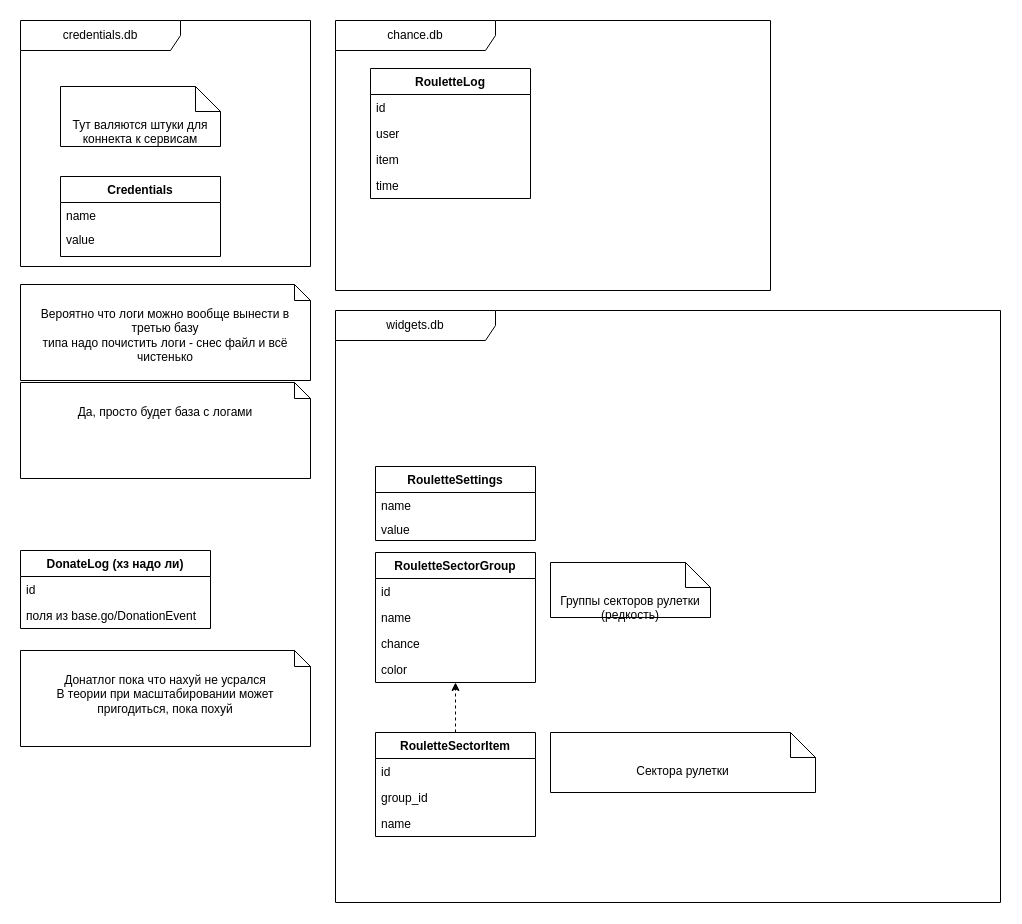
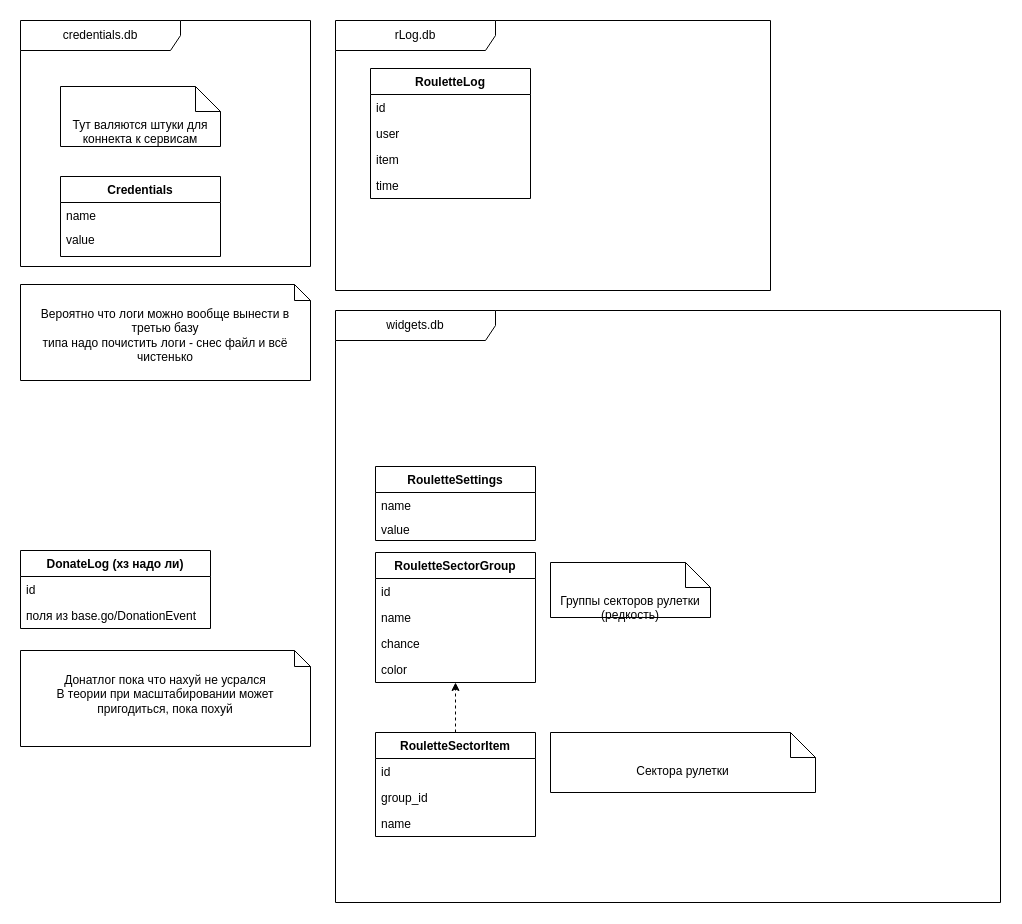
node "chance.db": label "chance.db" -> "rLog.db"
node "Да, просто будет база с логами": removed
